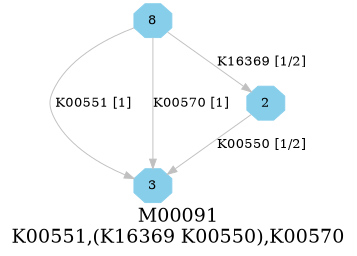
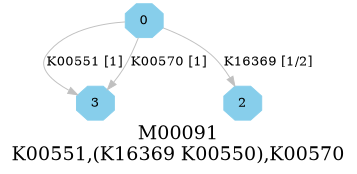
node "8": label "8" -> "0"
edge "2" -> "3": removed, label "K00550 [1/2]"
